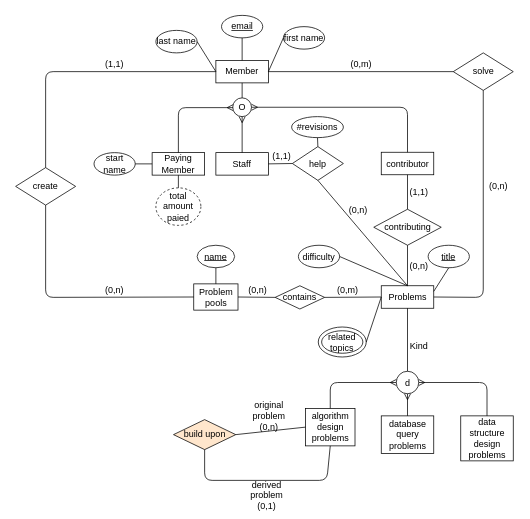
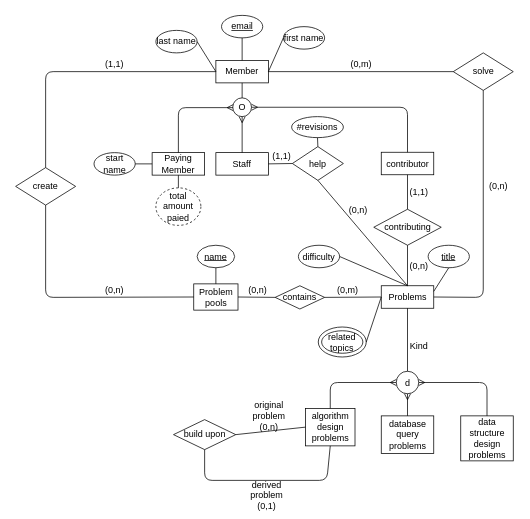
node "build upon": fillcolor #ffe6cc -> #ffffff
